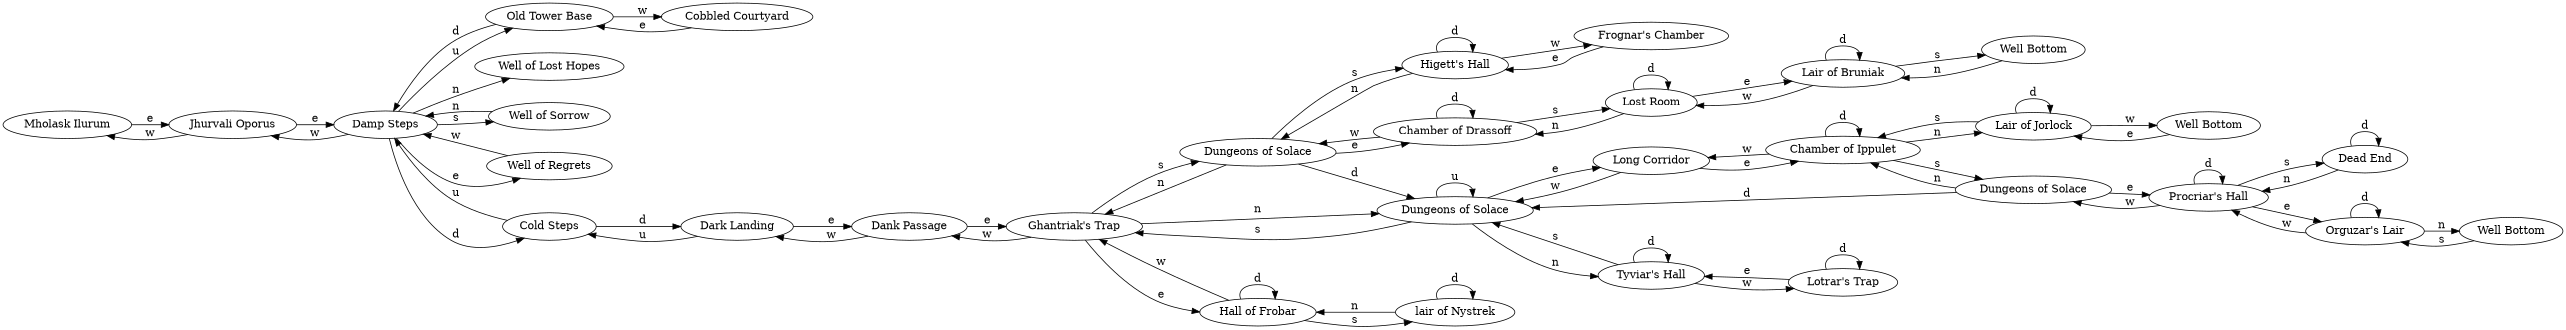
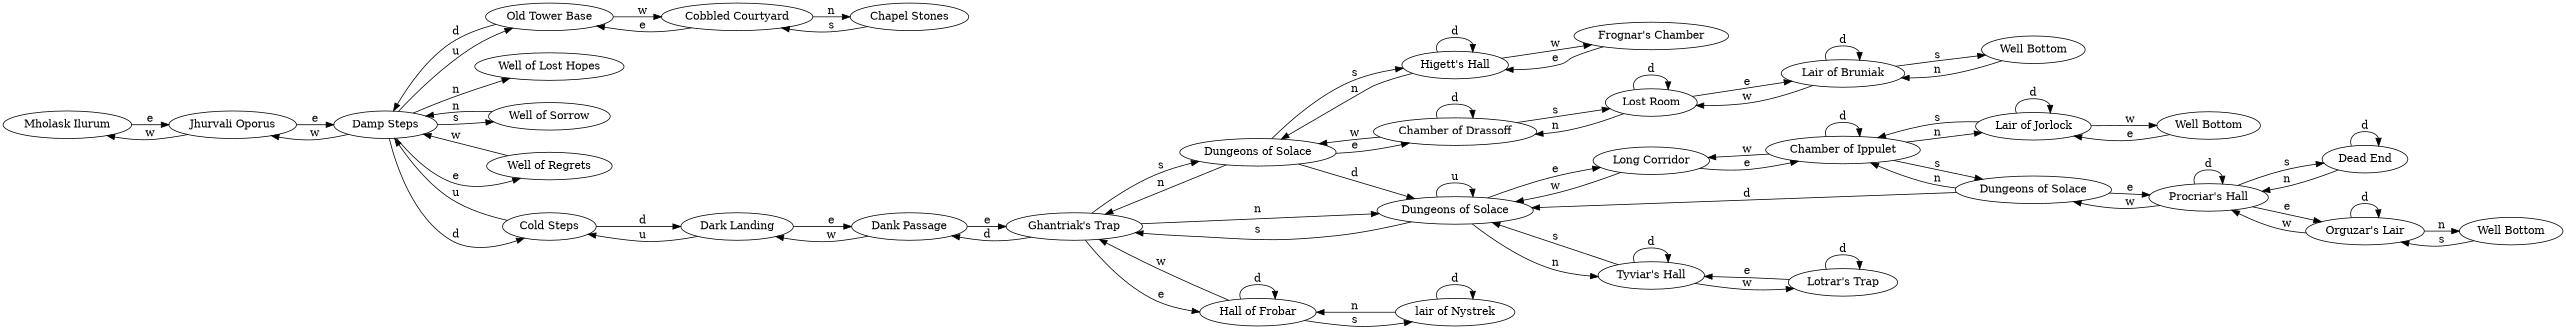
node "Chapel Stones": added
edge "Ghantriak's Trap" -> "Dank Passage": label "w" -> "d"
